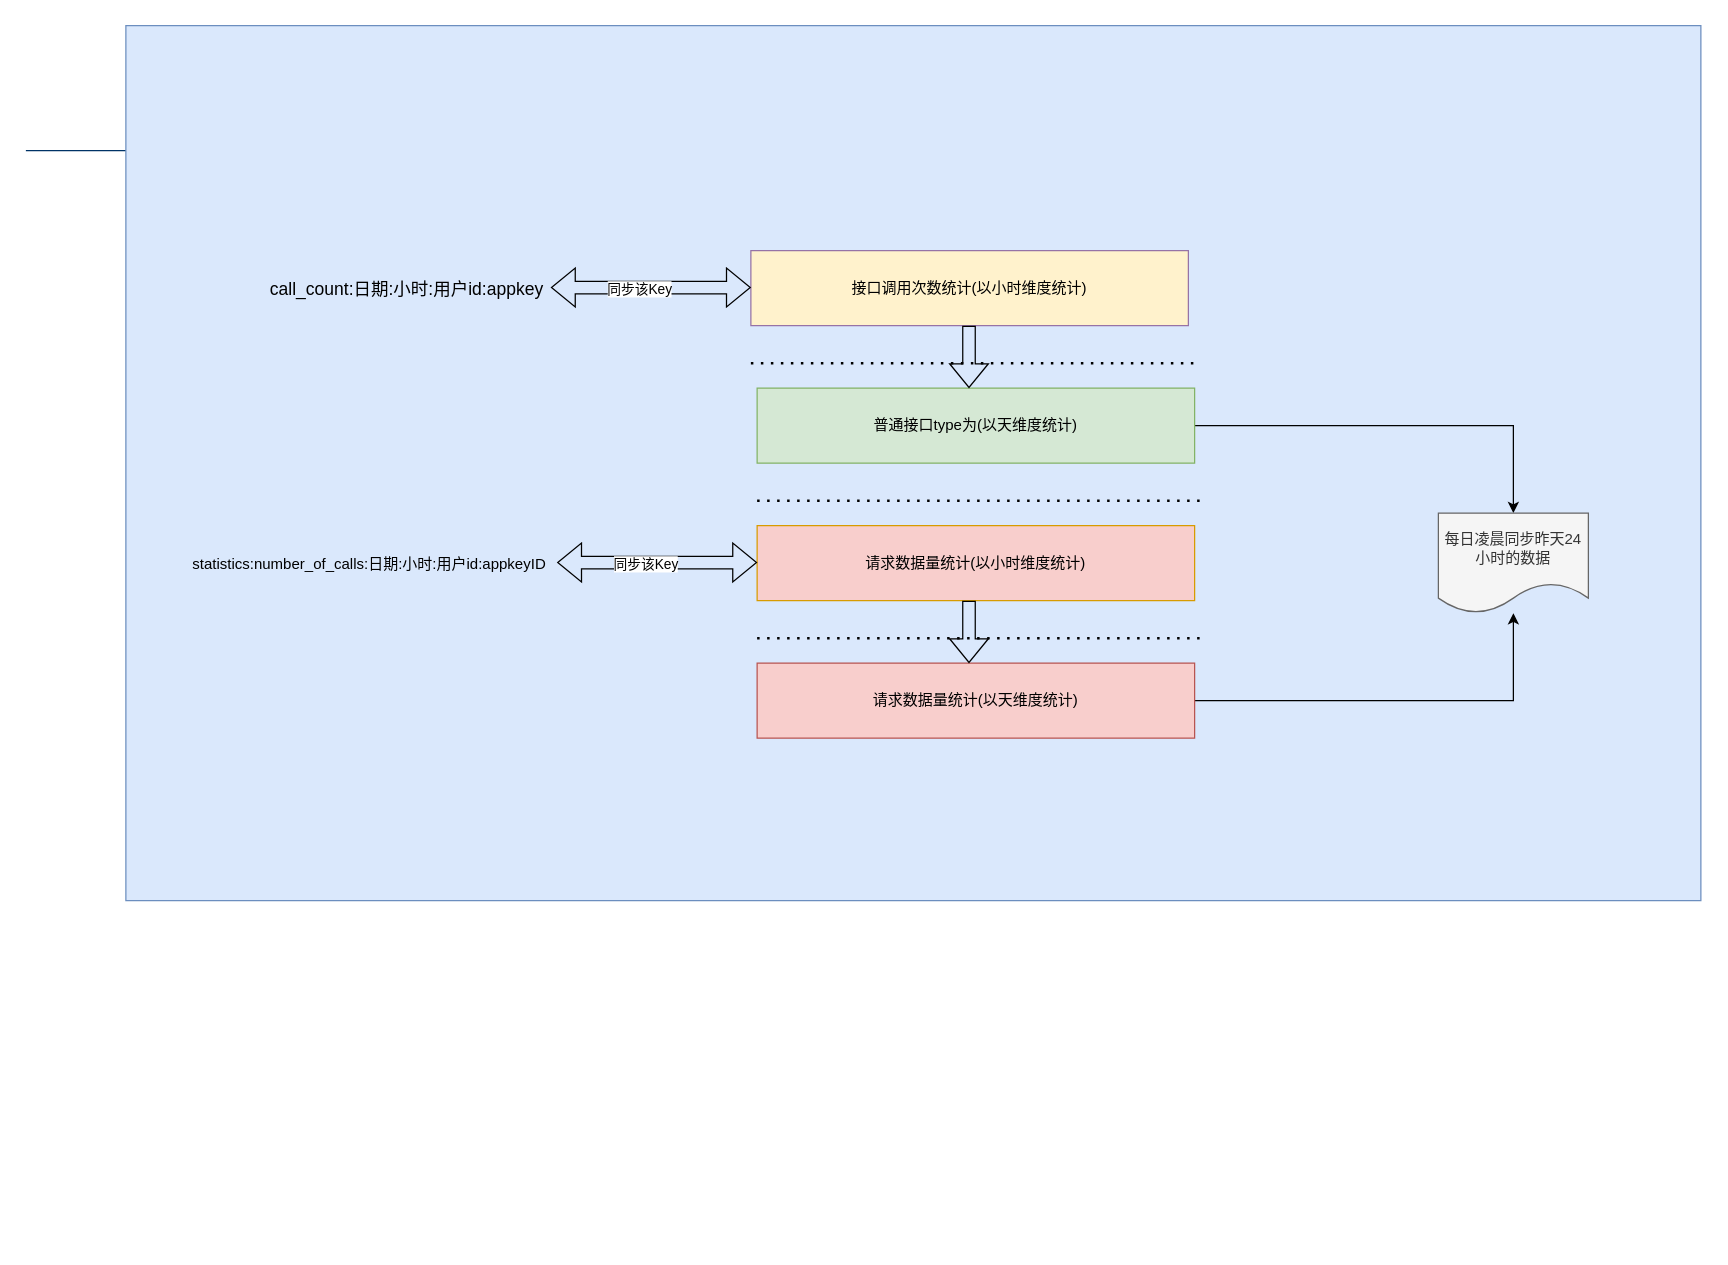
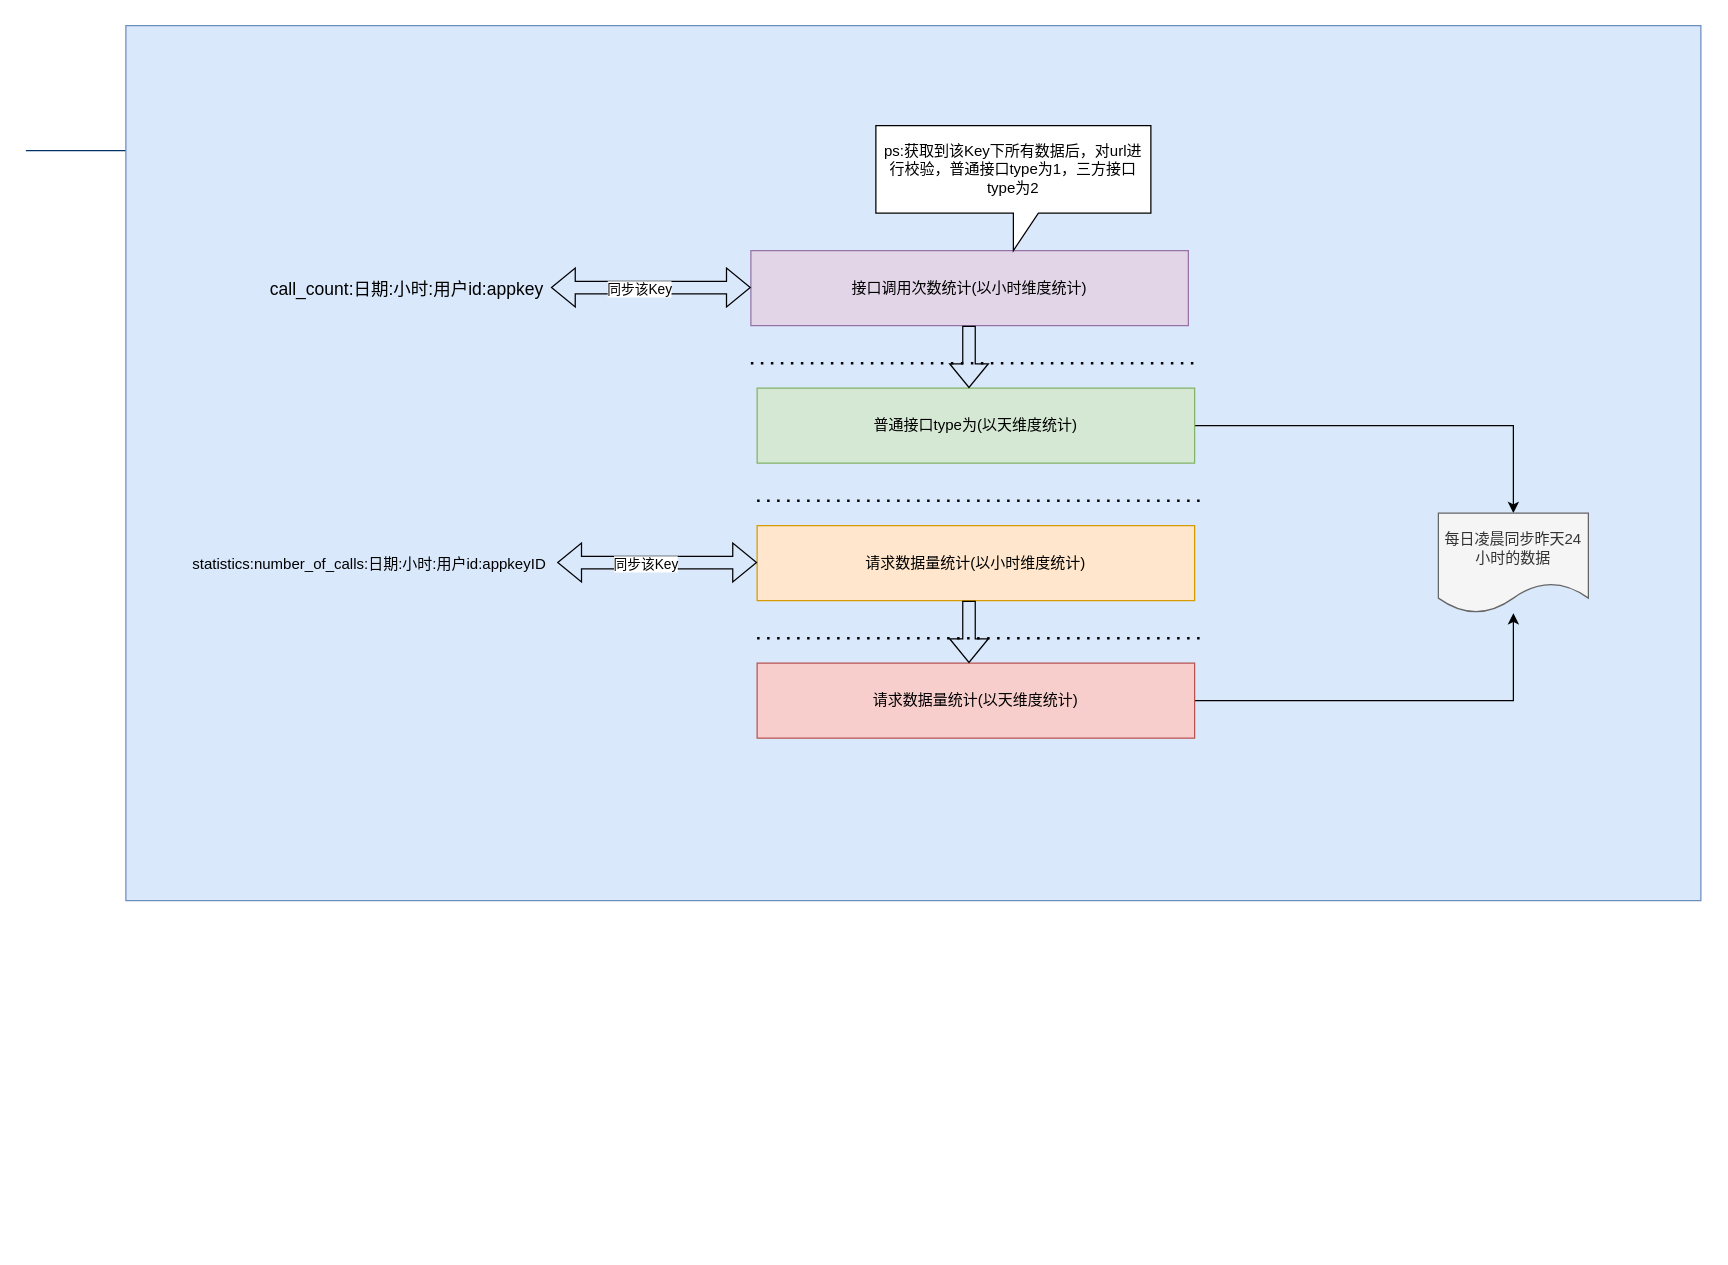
node "ps:获取到该Key下所有数据后，对url进行校验，普通接口type为1，三方接口type为2": added
node "接口调用次数统计(以小时维度统计)": fillcolor #fff2cc -> #e1d5e7
node "请求数据量统计(以小时维度统计)": fillcolor #f8cecc -> #ffe6cc
